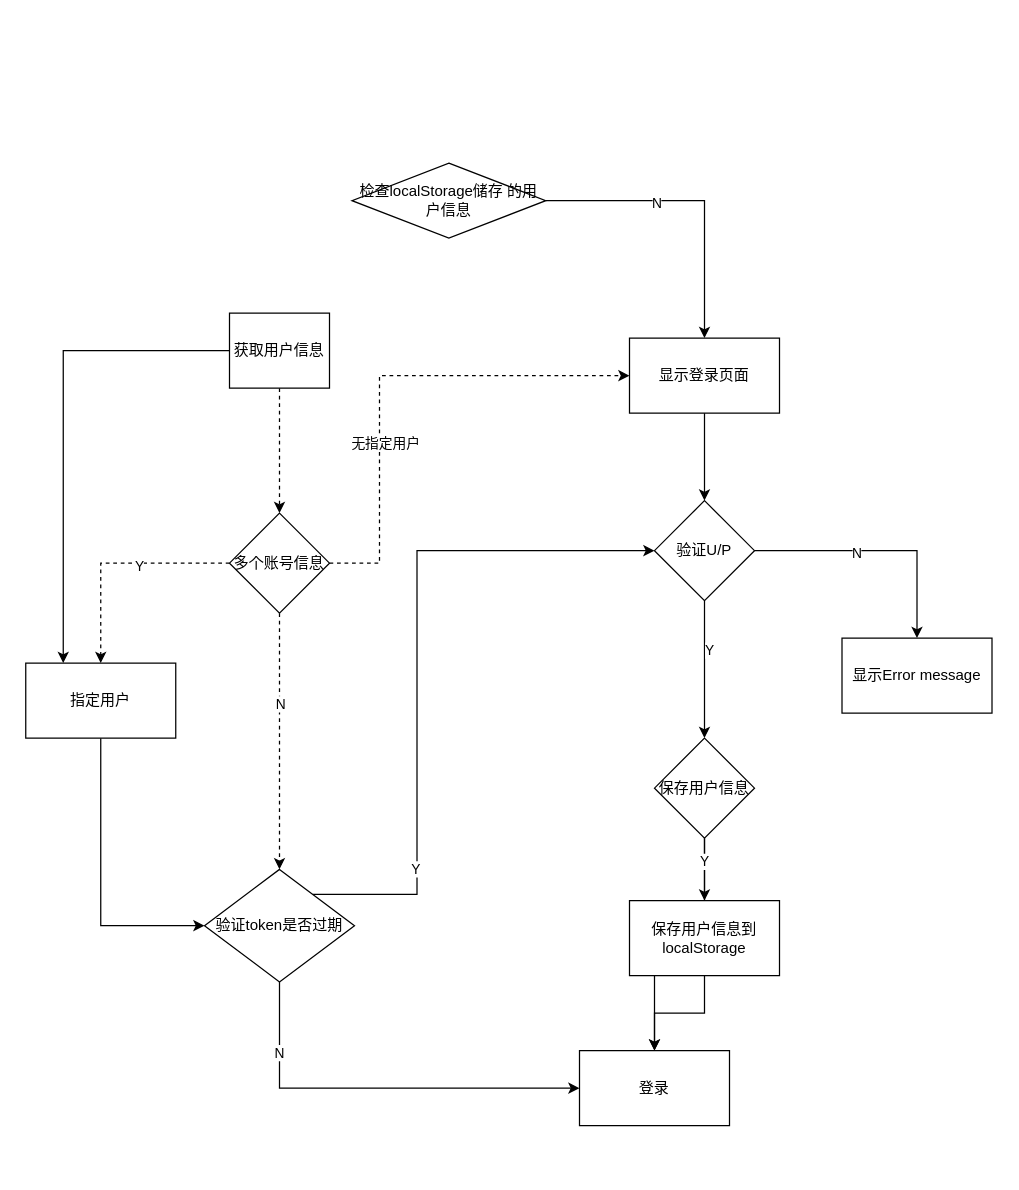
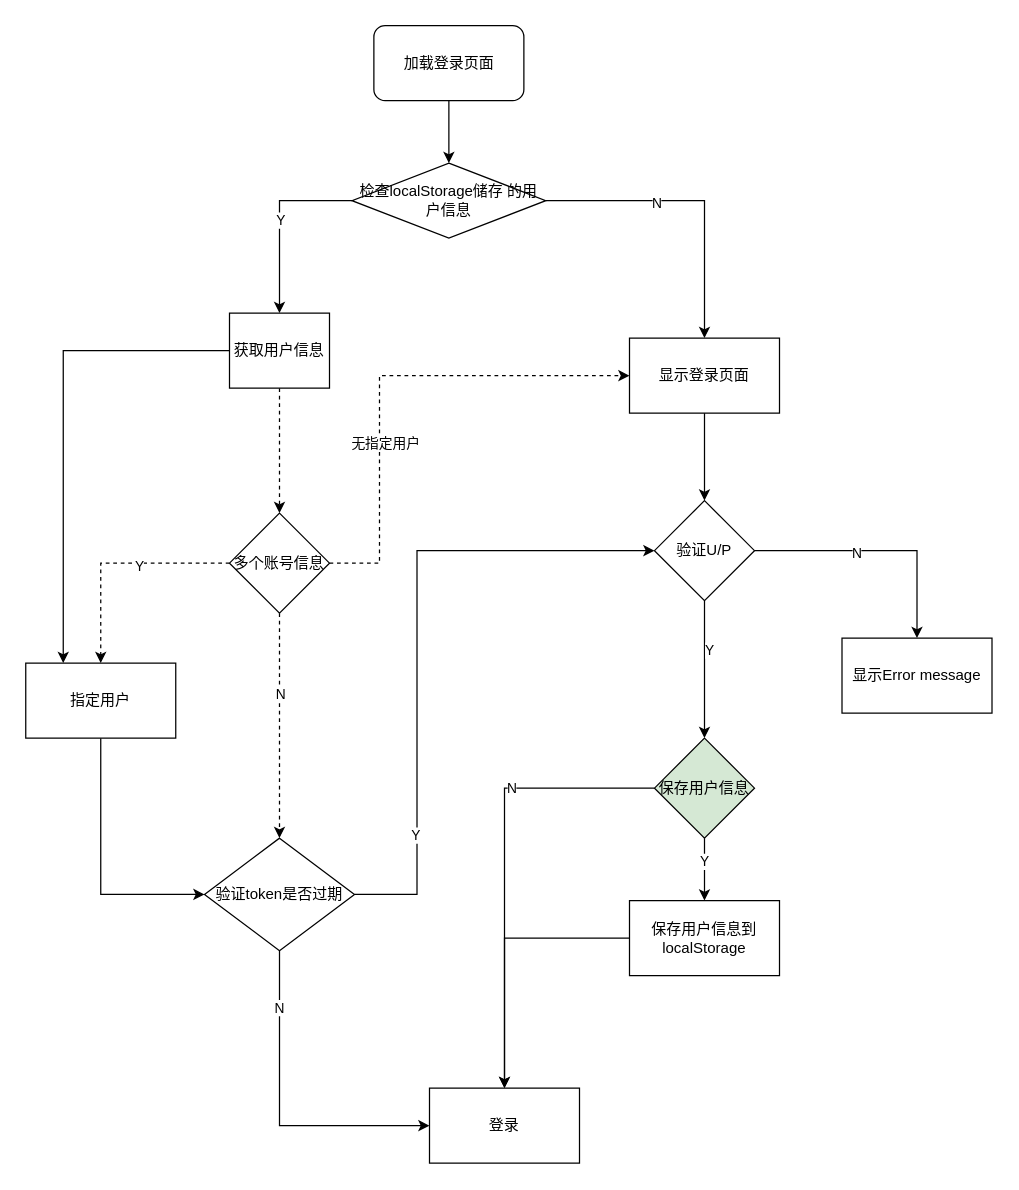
node "加载登录页面": added
edge "加载登录页面" -> "检查localStorage储存 的用户信息": added
edge "检查localStorage储存 的用户信息" -> "获取用户信息": added, label "Y"
node "保存用户信息": fillcolor #ffffff -> #d5e8d4
node "验证token是否过期": moved (279, 926) -> (279, 894)
node "登录": moved (654, 1088) -> (504, 1126)
